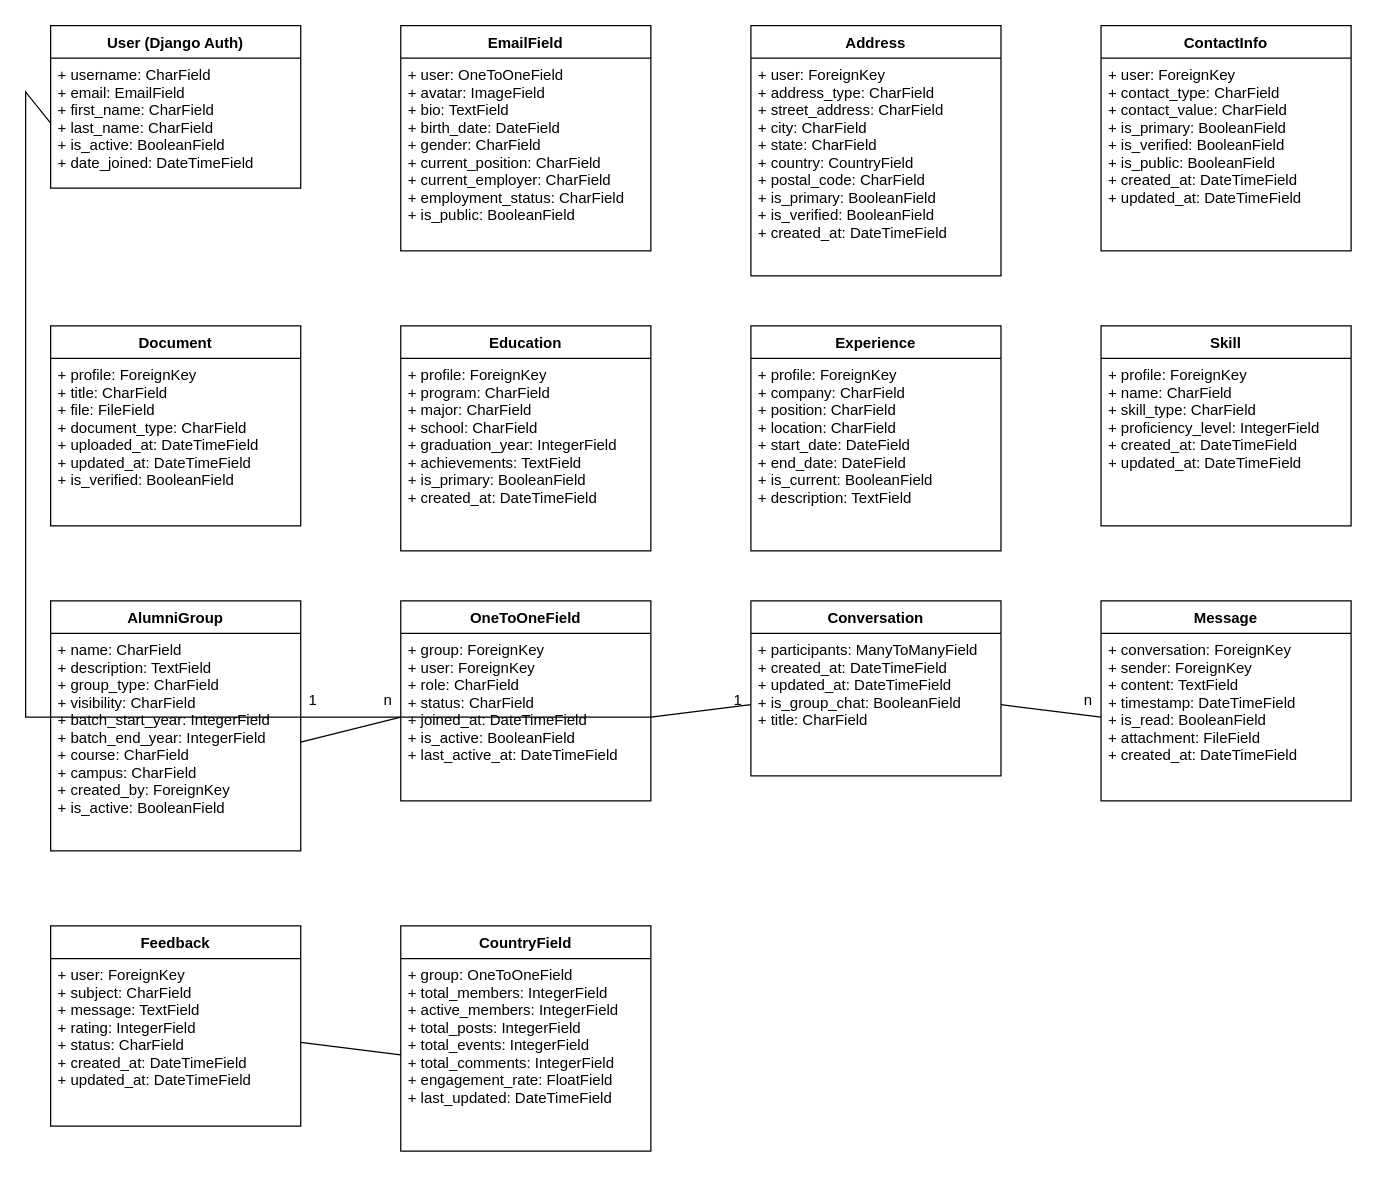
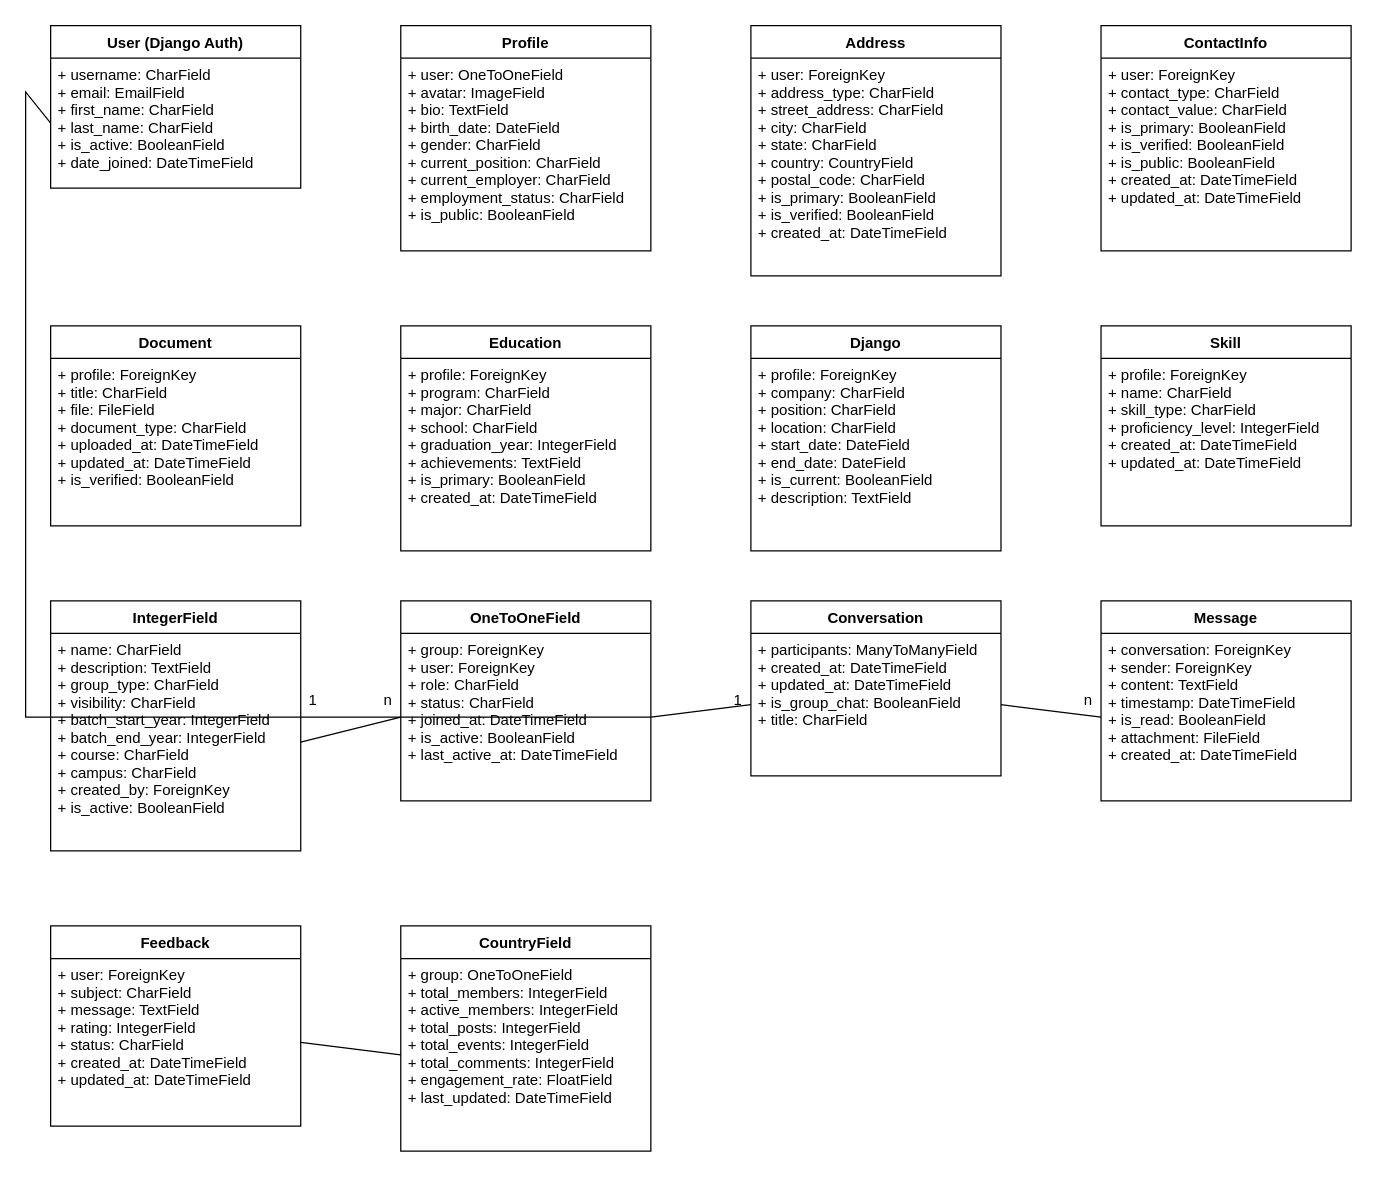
node "EmailField": label "EmailField" -> "Profile"
node "Experience": label "Experience" -> "Django"
node "AlumniGroup": label "AlumniGroup" -> "IntegerField"
